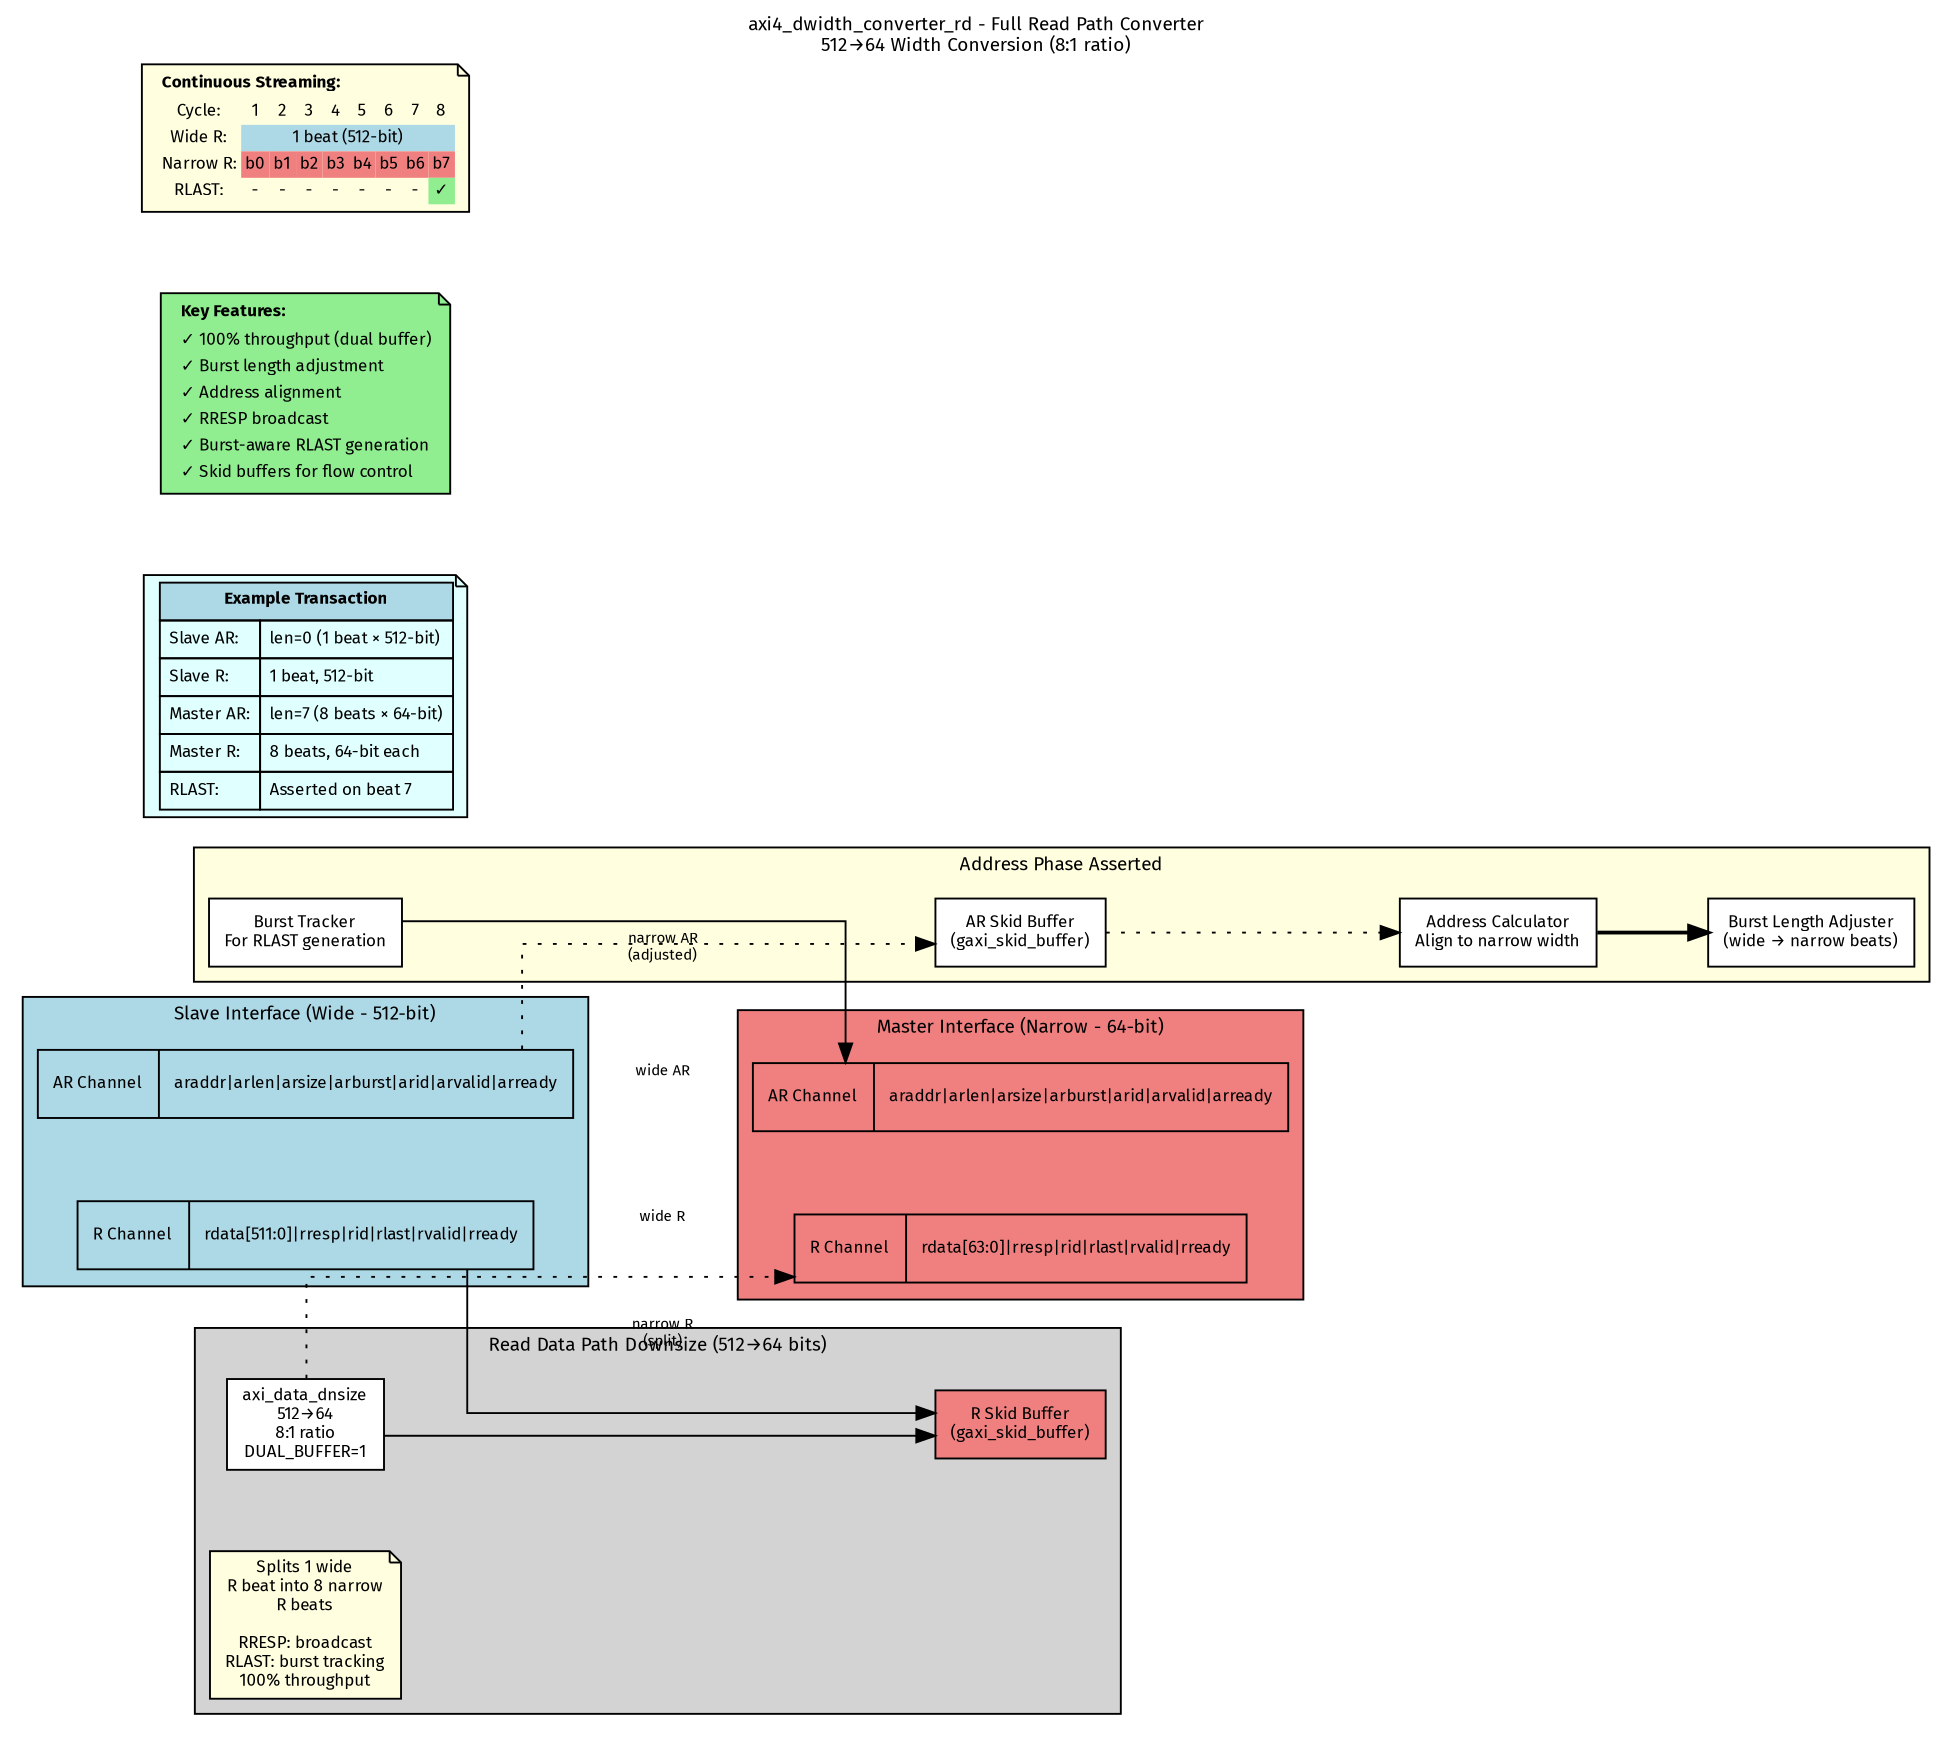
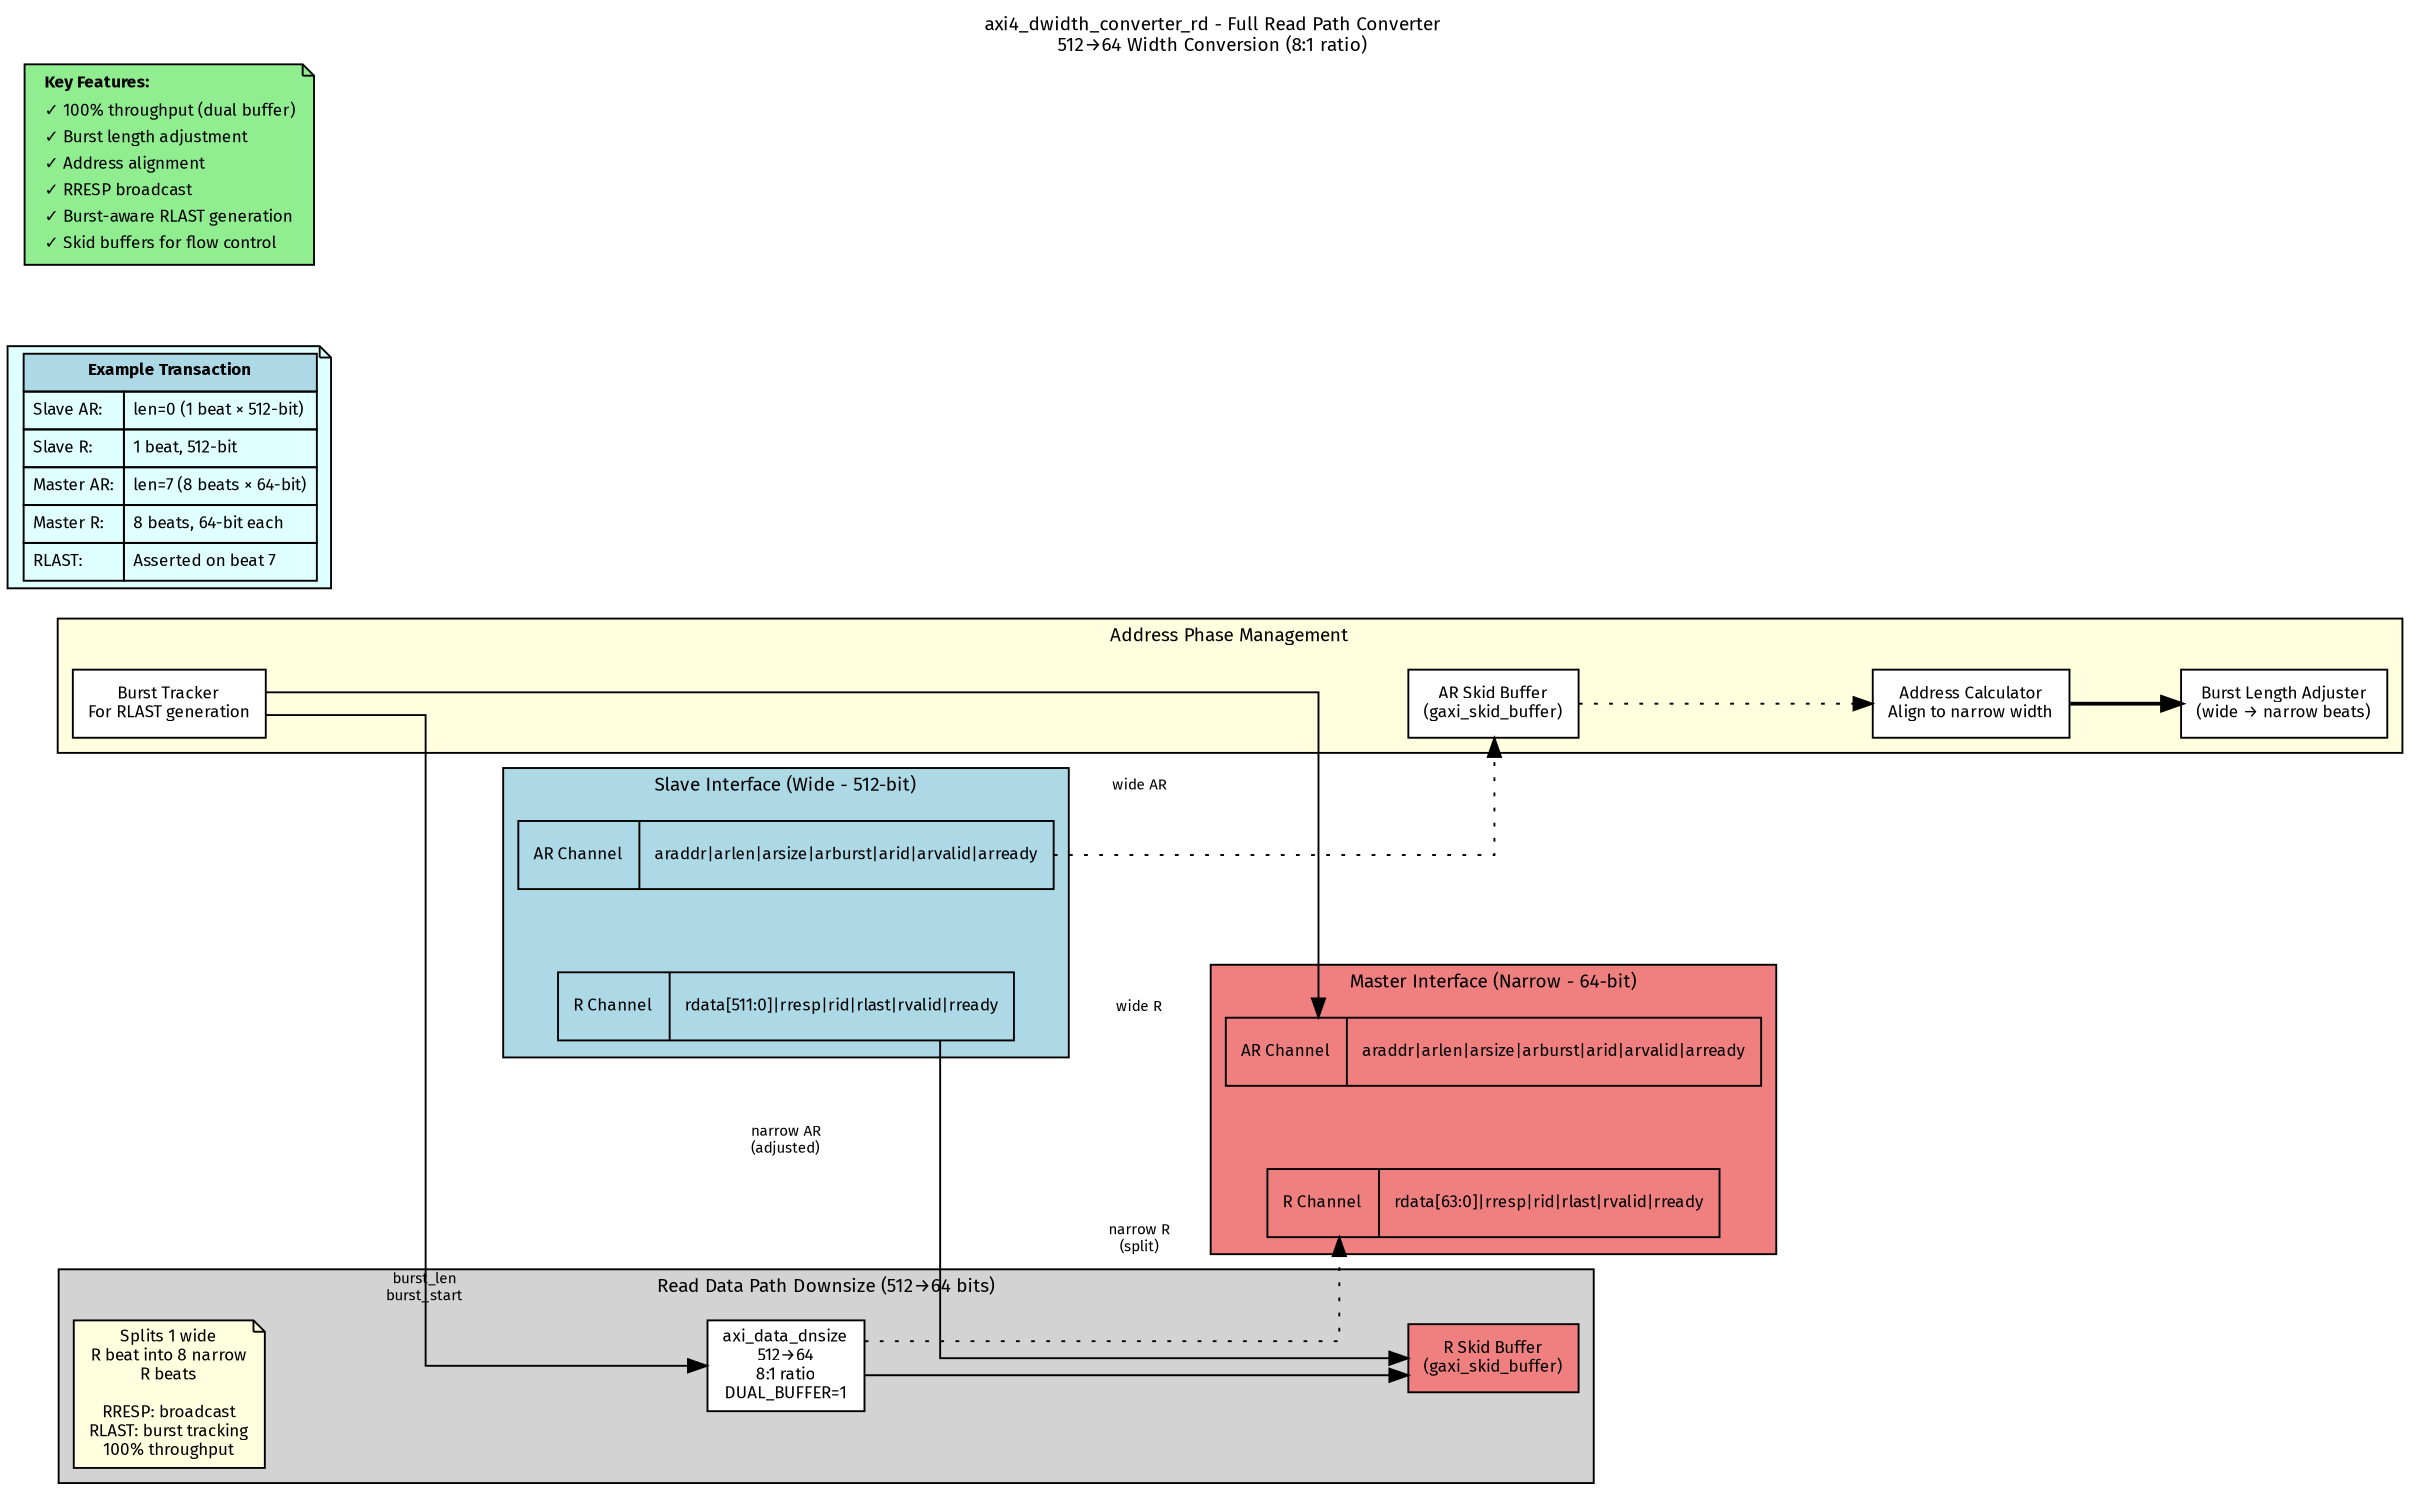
node "Continuous Streaming:": removed
cluster "Address Phase Asserted": label "Address Phase Asserted" -> "Address Phase Management"
edge "Burst Tracker For RLAST generation" -> "axi_data_dnsize 512→64 8:1 ratio DUAL_BUFFER=1": added, label "burst_len burst_start"
